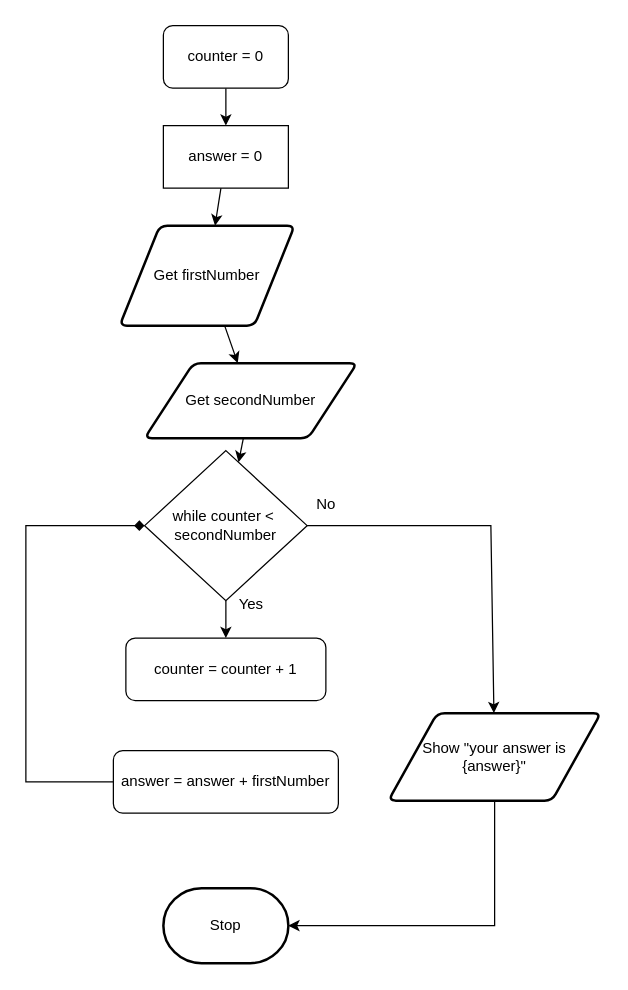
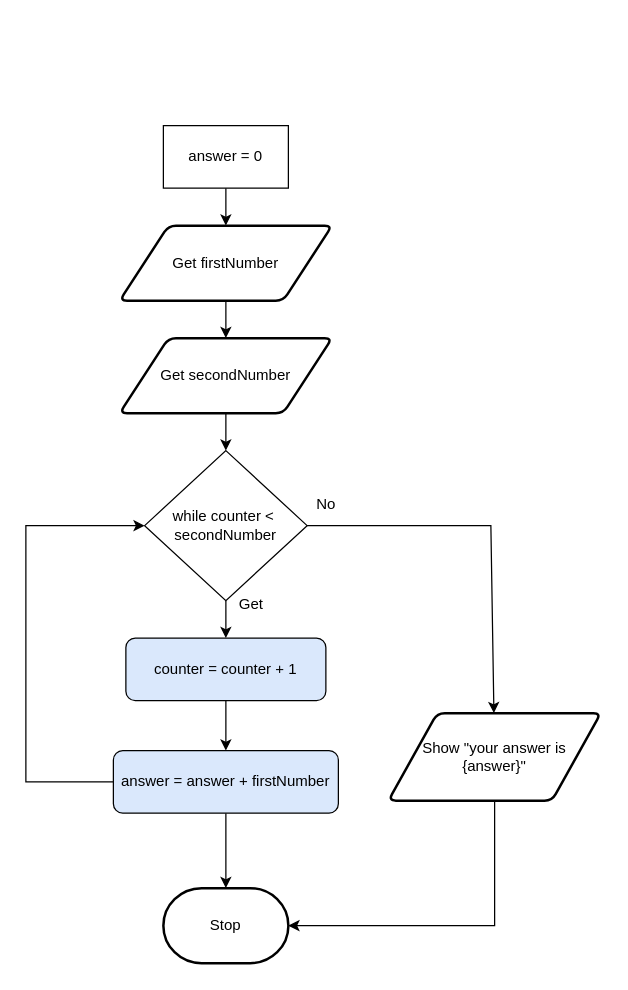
node "counter = 0": removed
edge "counter = 0" -> "answer = 0": removed
node "Get firstNumber": size 175x100 -> 213x75
node "Get secondNumber": moved (251, 401) -> (226, 376)
edge "answer = answer + firstNumber" -> "while counter < secondNumber": arrowhead diamond -> classic
node "Yes": label "Yes" -> "Get"
node "counter = counter + 1": fillcolor #ffffff -> #dae8fc
edge "counter = counter + 1" -> "answer = answer + firstNumber": added
node "answer = answer + firstNumber": fillcolor #ffffff -> #dae8fc
edge "answer = answer + firstNumber" -> "Stop": added
